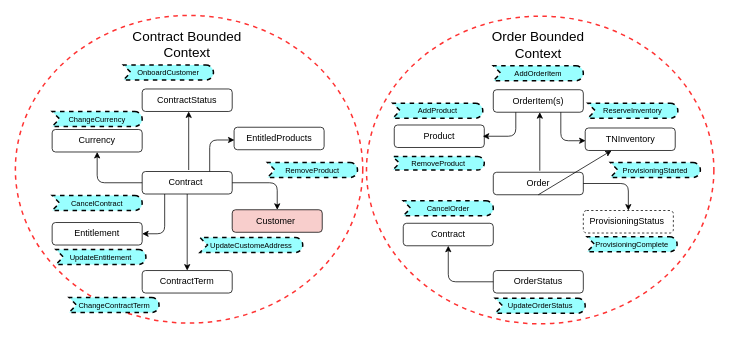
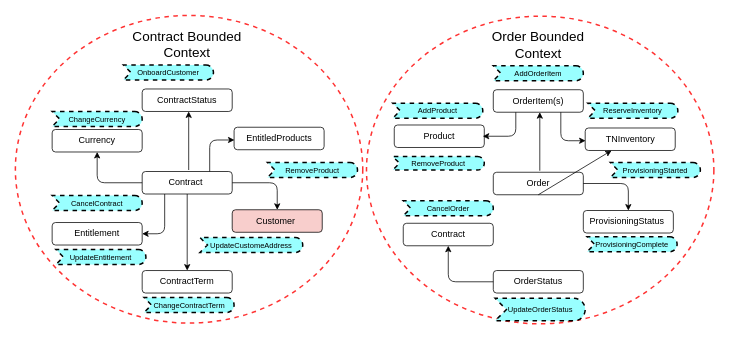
node "ProvisioningStatus": style dashed -> solid
node "ChangeContractTerm": moved (114, 305) -> (189, 305)
node "UpdateOrderStatus": size 90x15 -> 90x23
